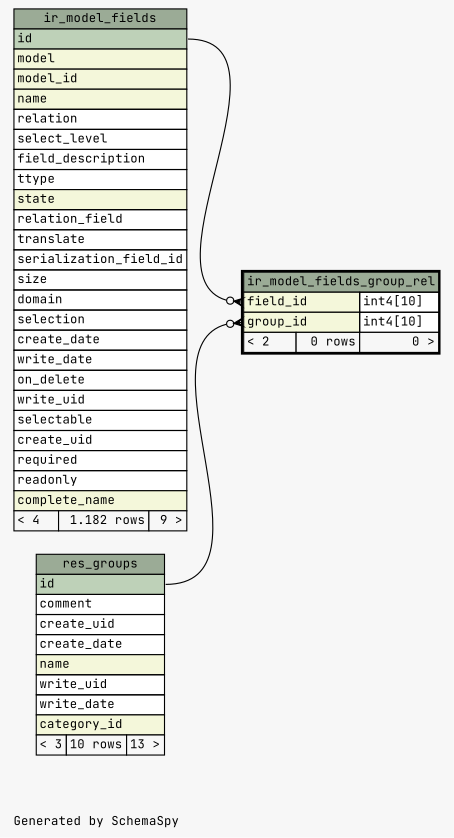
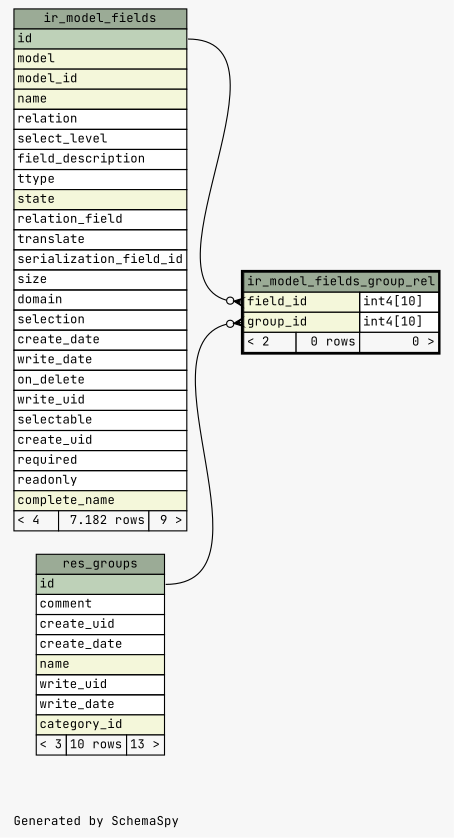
node "ir_model_fields": text "1.182 rows" -> "7.182 rows"
